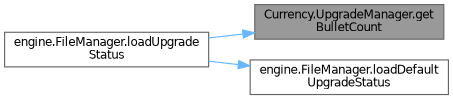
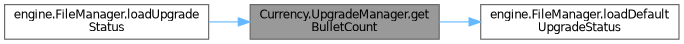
edge "engine.FileManager.loadUpgrade Status" -> "engine.FileManager.loadDefault UpgradeStatus": now "Currency.UpgradeManager.get BulletCount" -> "engine.FileManager.loadDefault UpgradeStatus"
